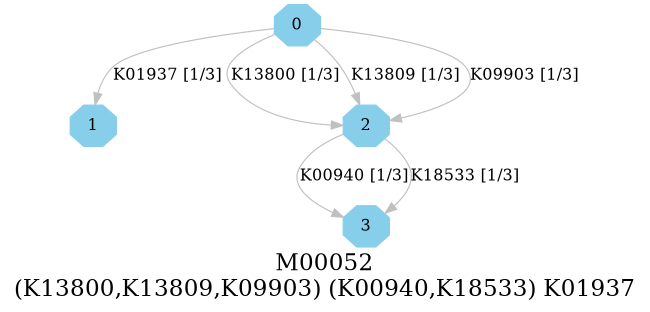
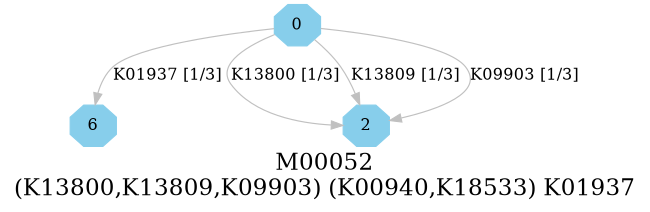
node "1": label "1" -> "6"
node "3": removed
